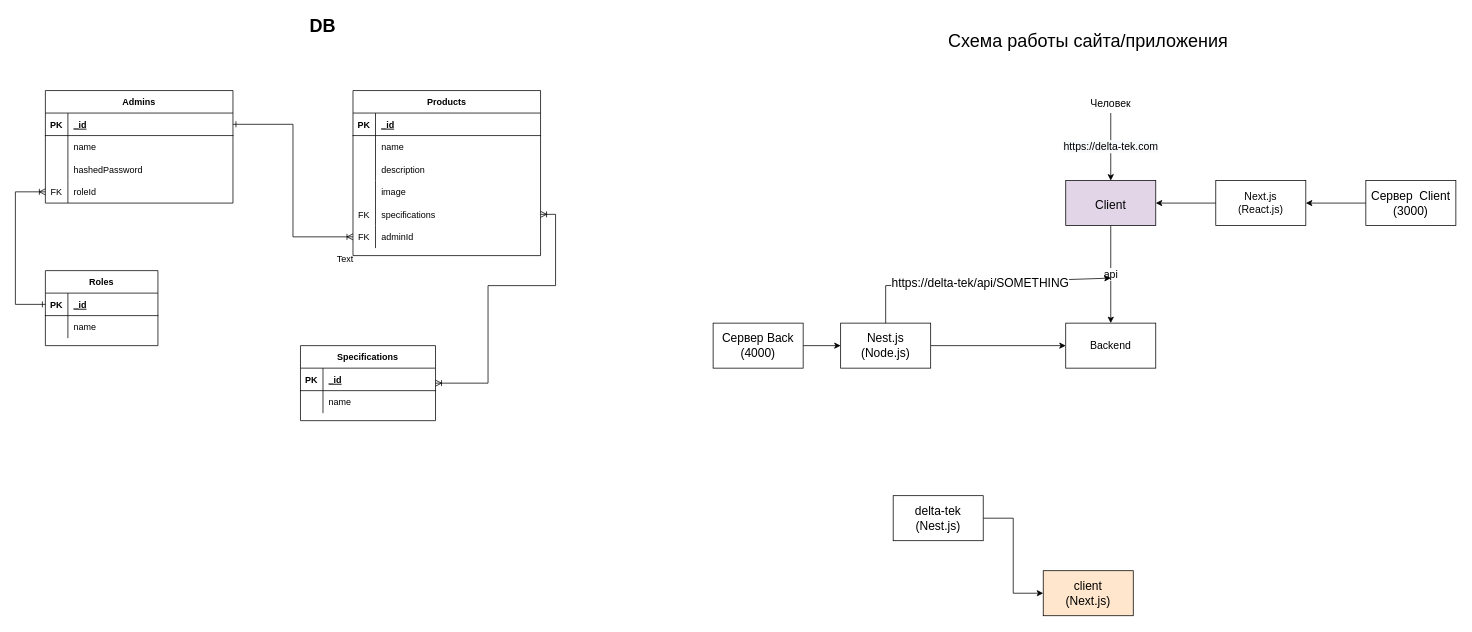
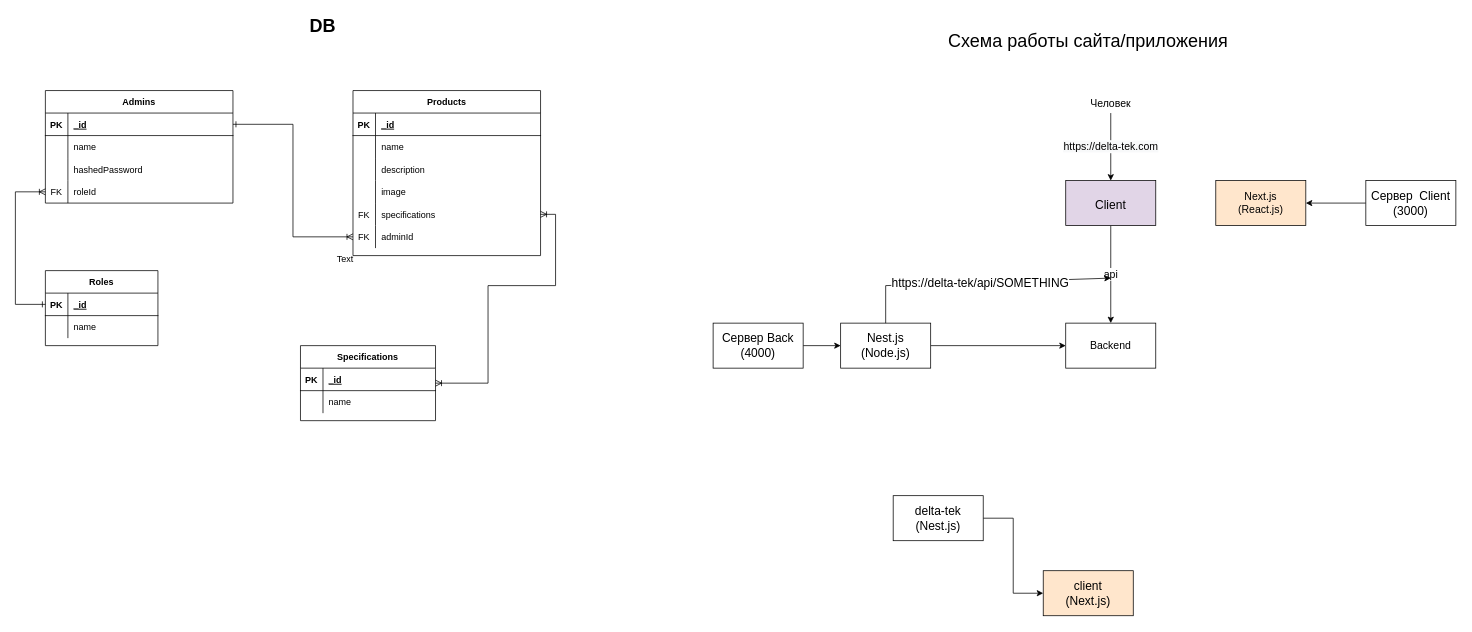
edge "Next.js (React.js)" -> "Client": removed
node "Next.js (React.js)": fillcolor #ffffff -> #ffe6cc
